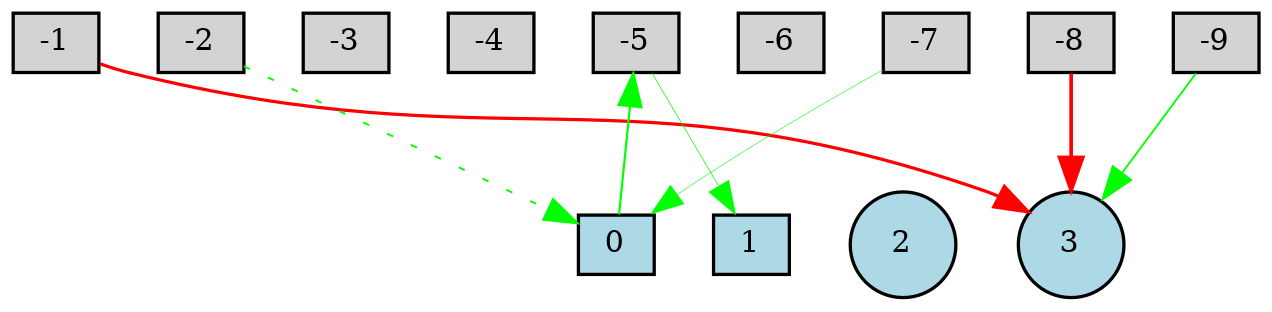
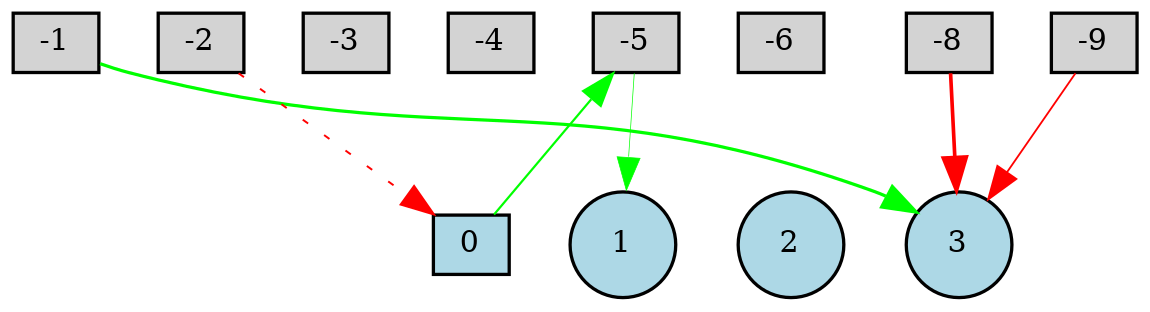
node "-7": removed
edge "-1" -> "3": color red -> green
edge "-9" -> "3": color green -> red
edge "-2" -> "0": color green -> red
node "1": shape box -> circle
